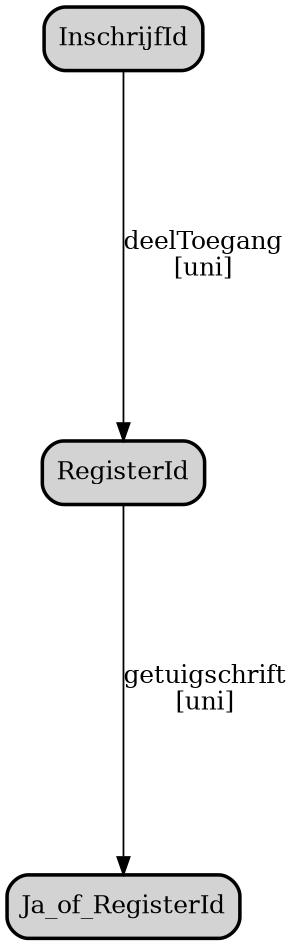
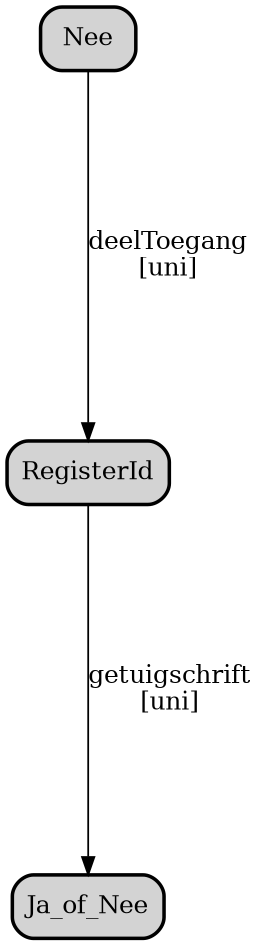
node "InschrijfId": label "InschrijfId" -> "Nee"
node "Ja_of_RegisterId": label "Ja_of_RegisterId" -> "Ja_of_Nee"
